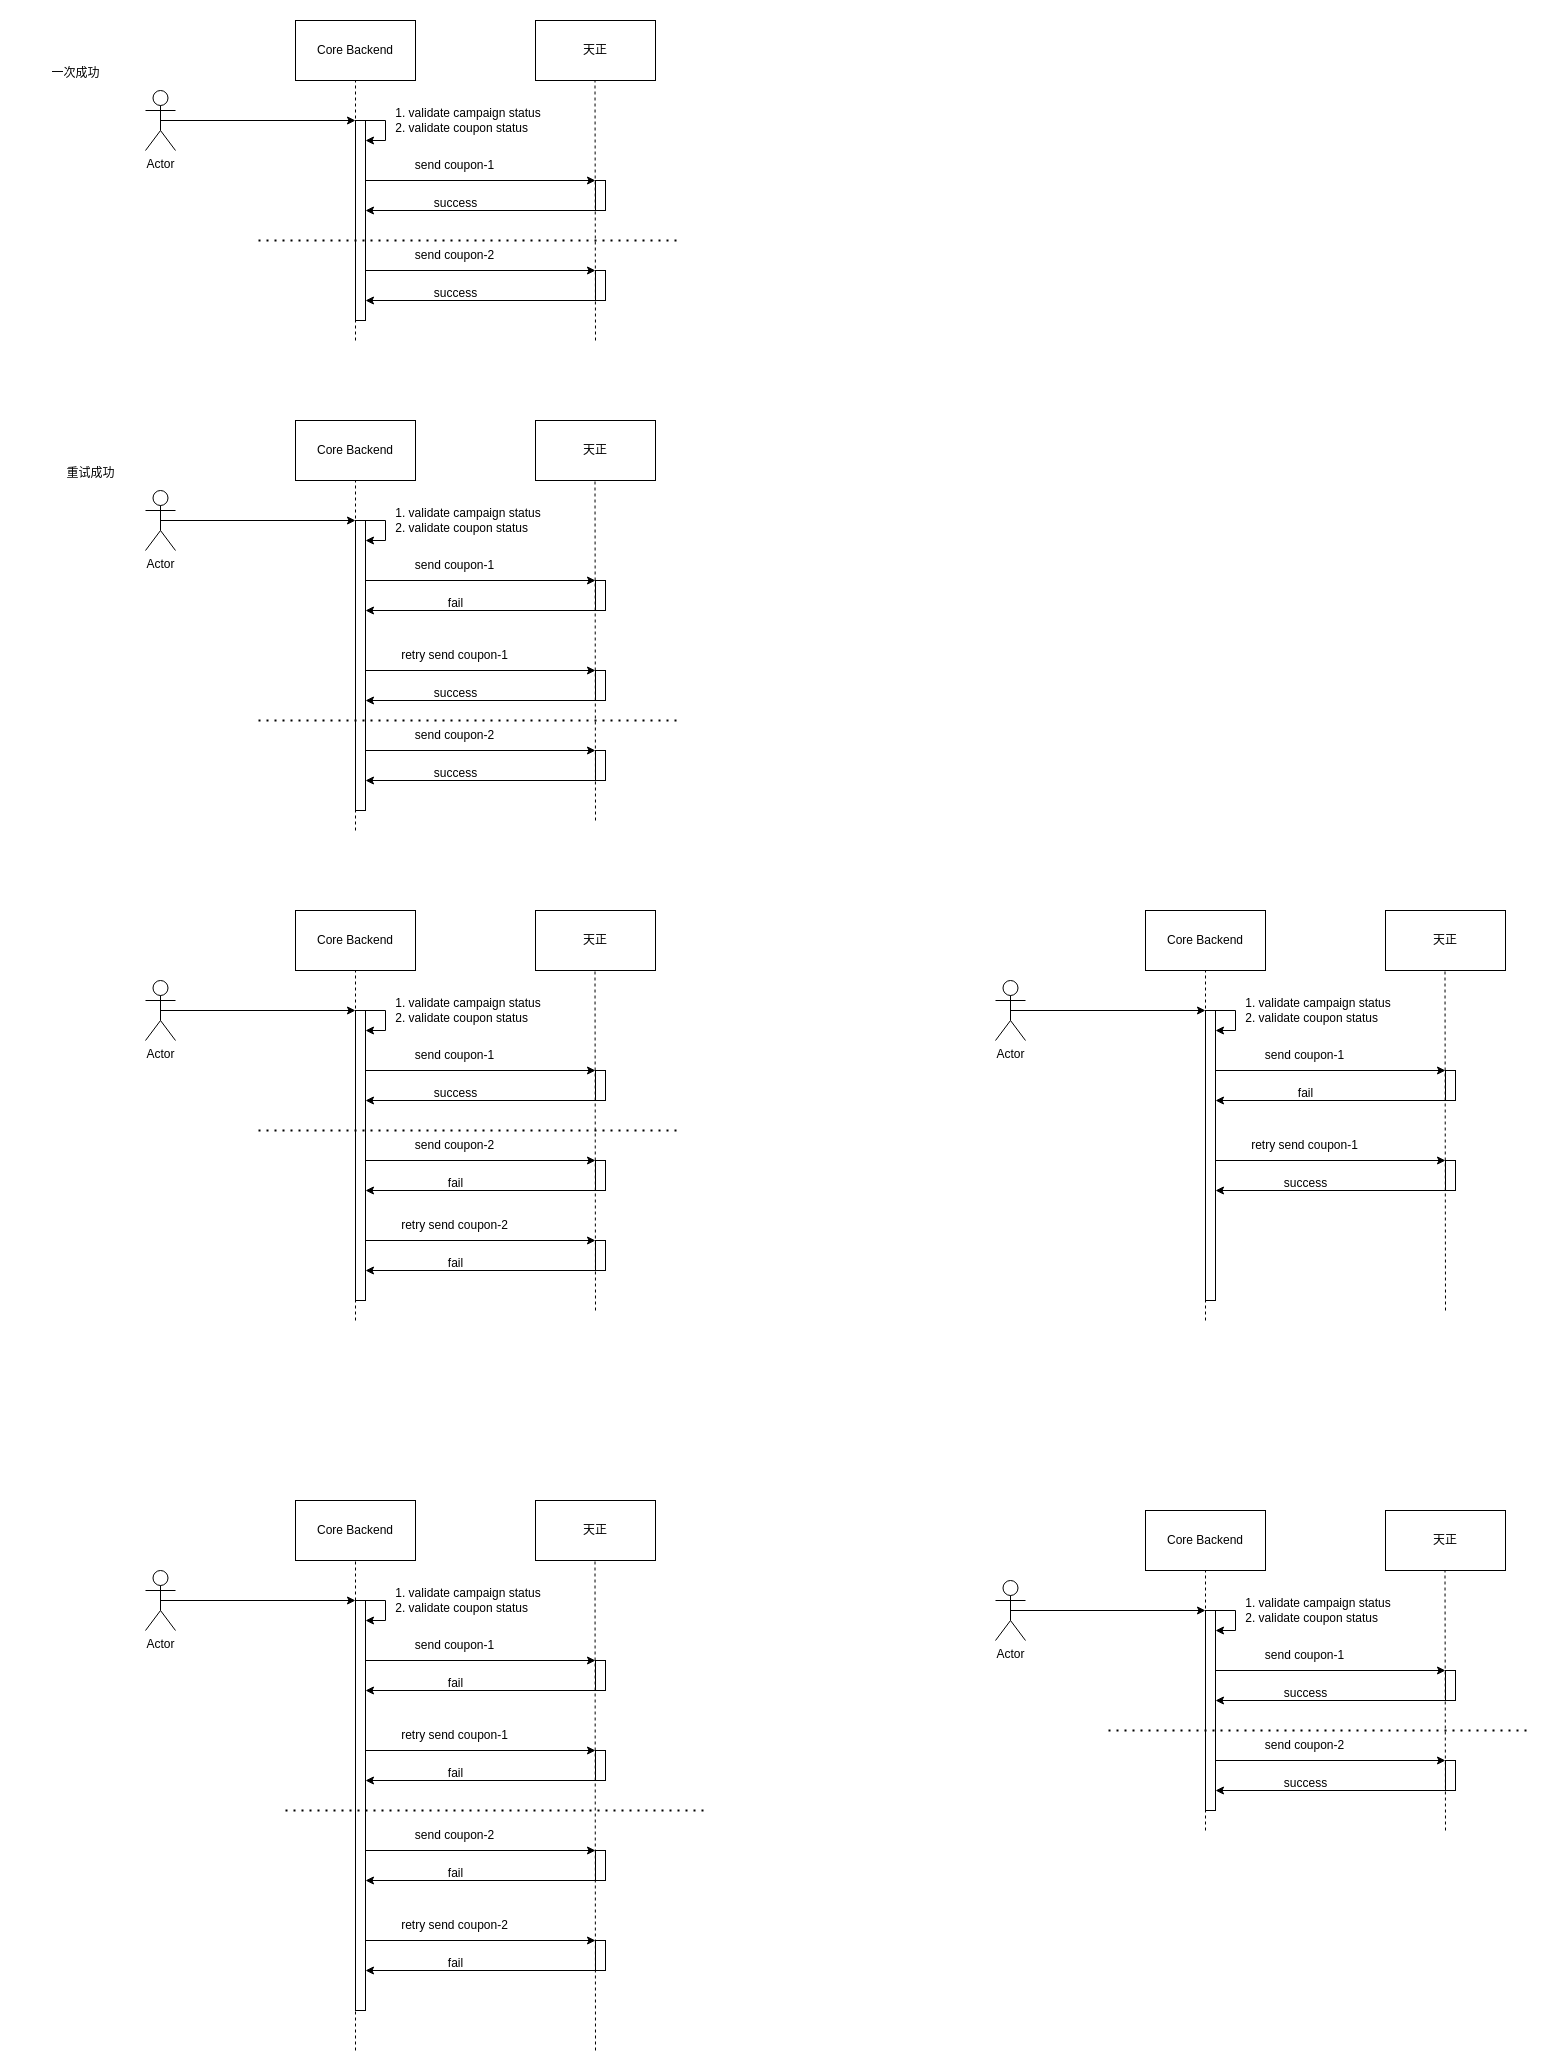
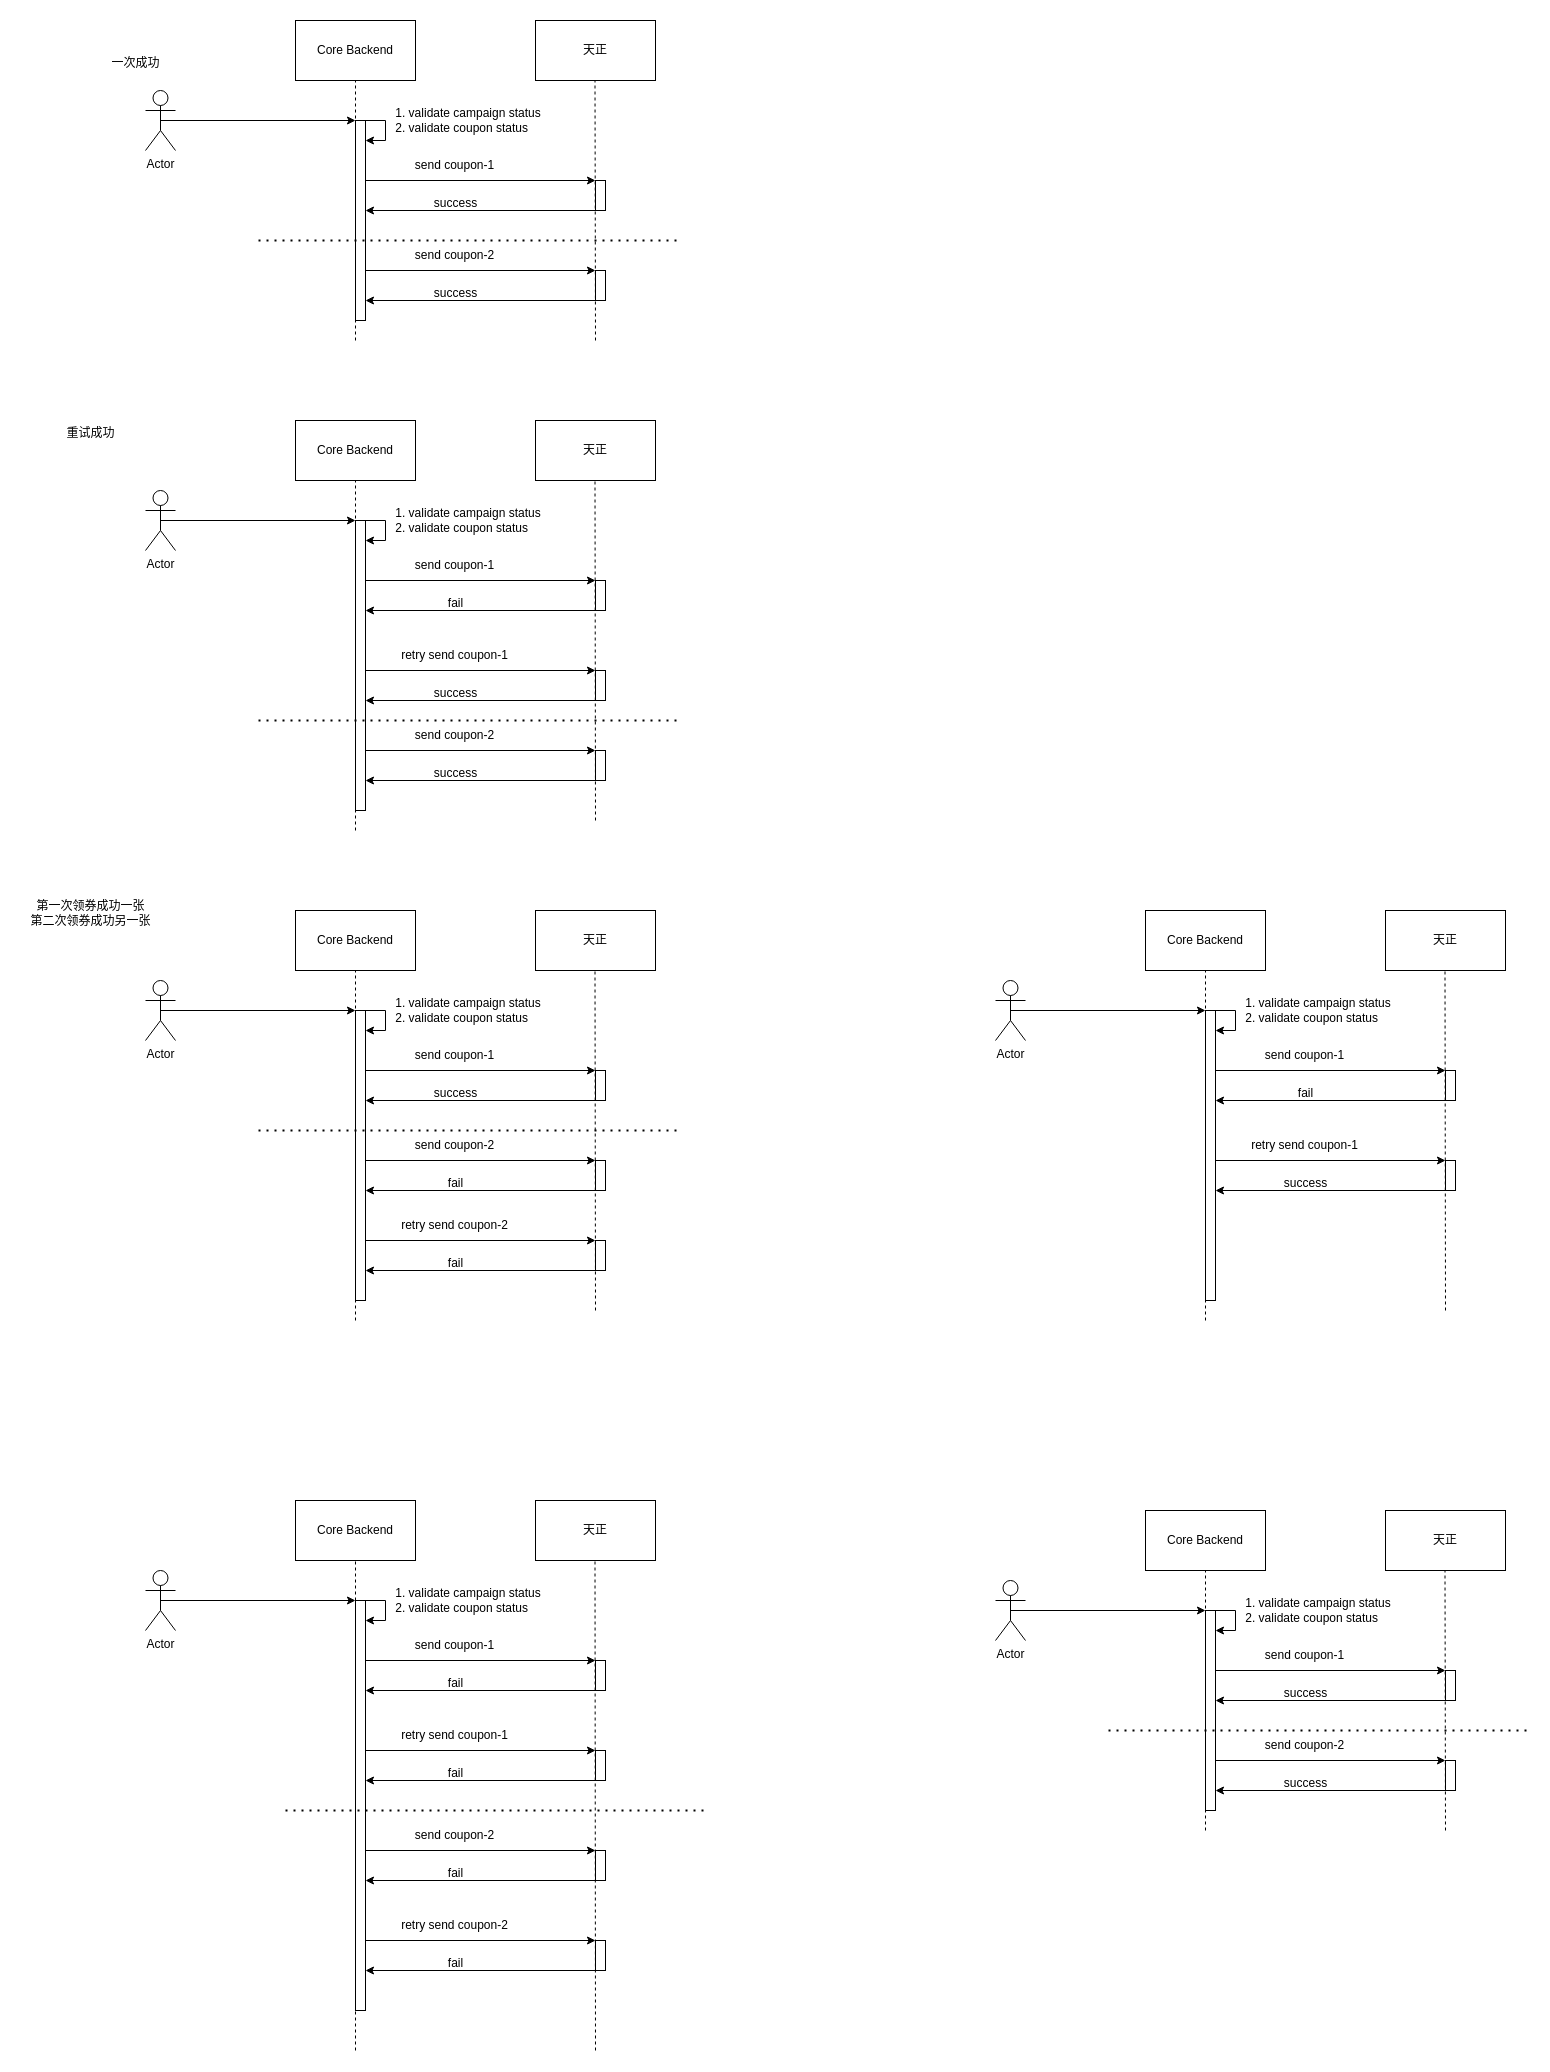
node "一次成功": moved (76, 74) -> (136, 64)
node "重试成功": moved (91, 474) -> (91, 434)
node "第一次领券成功一张 第二次领券成功另一张": added
